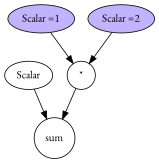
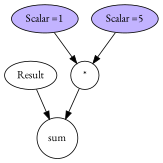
node "Scalar =2": label "Scalar =2" -> "Scalar =5"
node "Scalar": label "Scalar" -> "Result"
